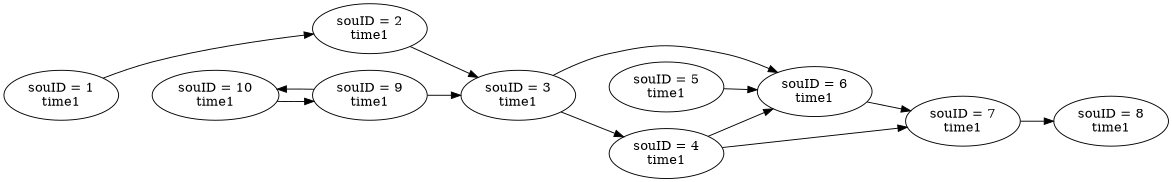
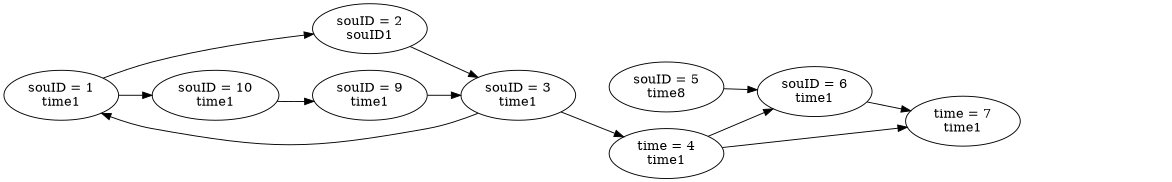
node "souID = 2 time1": label "souID = 2 time1" -> "souID = 2 souID1"
edge "souID = 3 time1" -> "souID = 6 time1": now "souID = 3 time1" -> "souID = 1 time1"
node "souID = 5 time1": label "souID = 5 time1" -> "souID = 5 time8"
edge "souID = 9 time1" -> "souID = 10 time1": now "souID = 1 time1" -> "souID = 10 time1"
node "souID = 7 time1": label "souID = 7 time1" -> "time = 7 time1"
node "souID = 8 time1": removed
node "souID = 4 time1": label "souID = 4 time1" -> "time = 4 time1"
